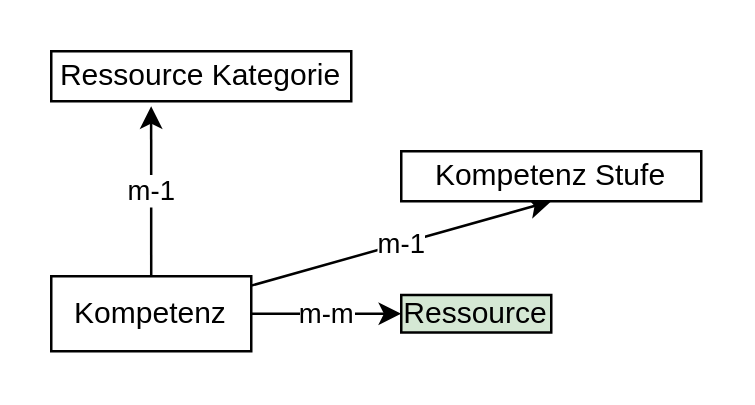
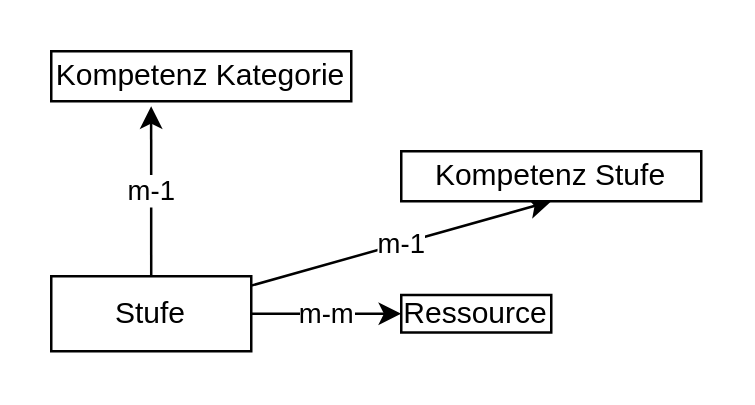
node "Ressource Kategorie": label "Ressource Kategorie" -> "Kompetenz Kategorie"
node "Kompetenz": label "Kompetenz" -> "Stufe"
node "Ressource": fillcolor #d5e8d4 -> #ffffff
